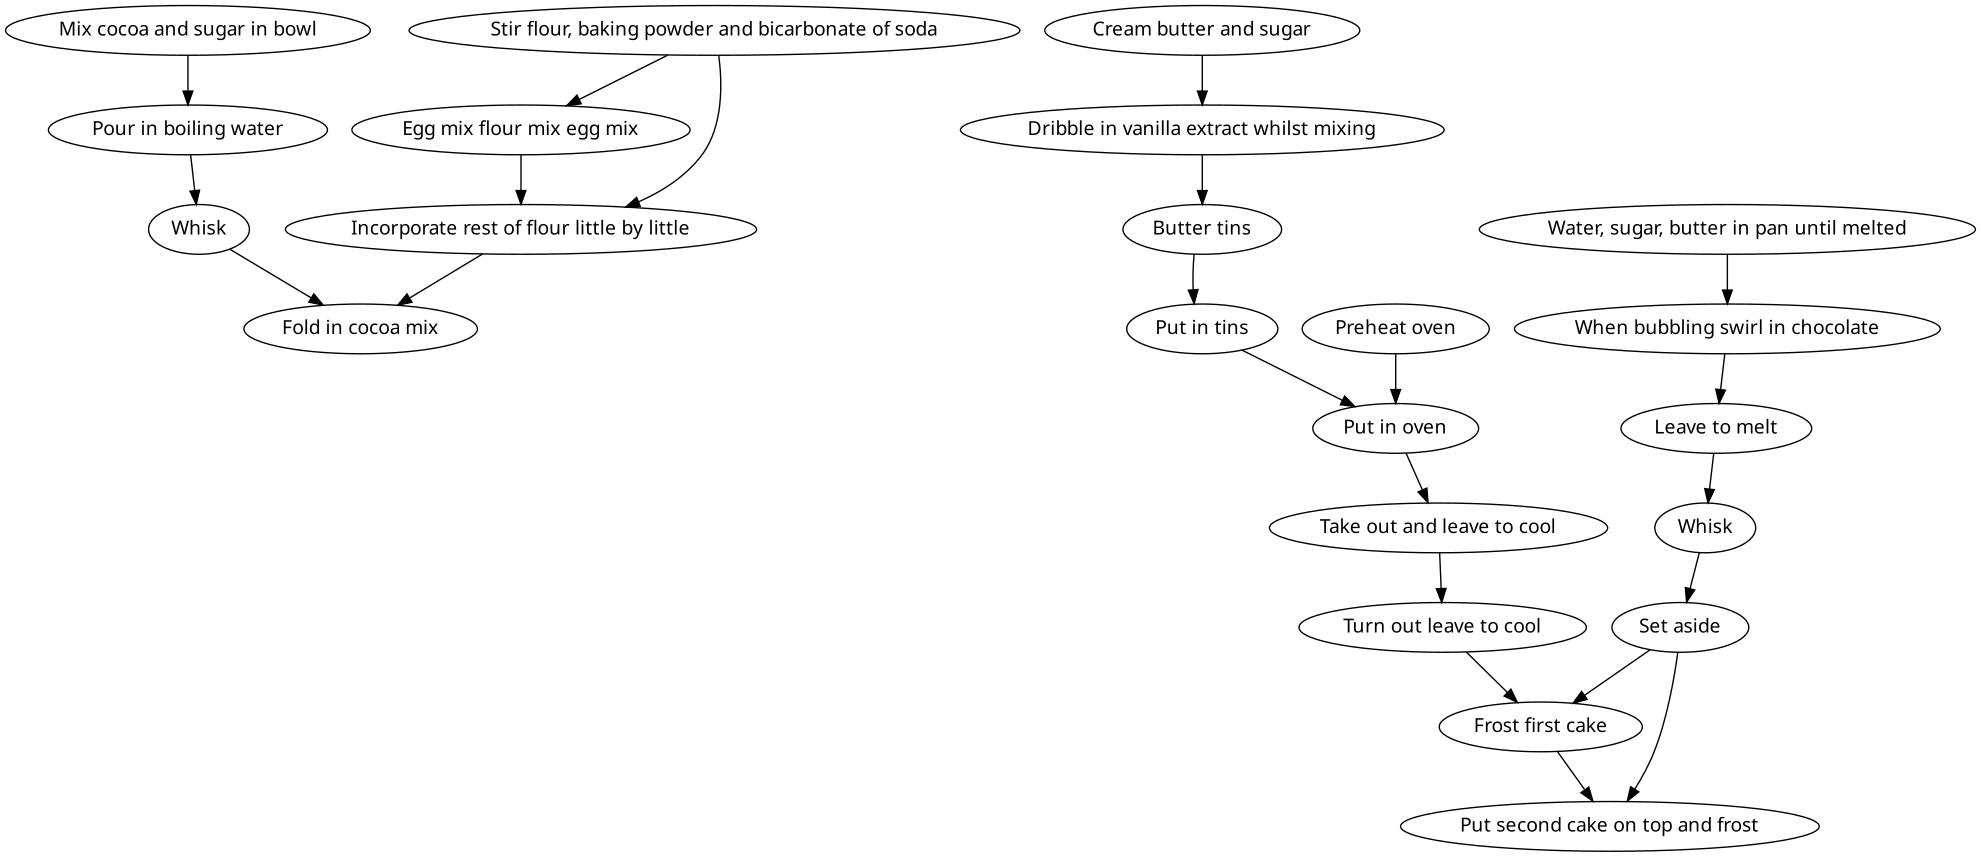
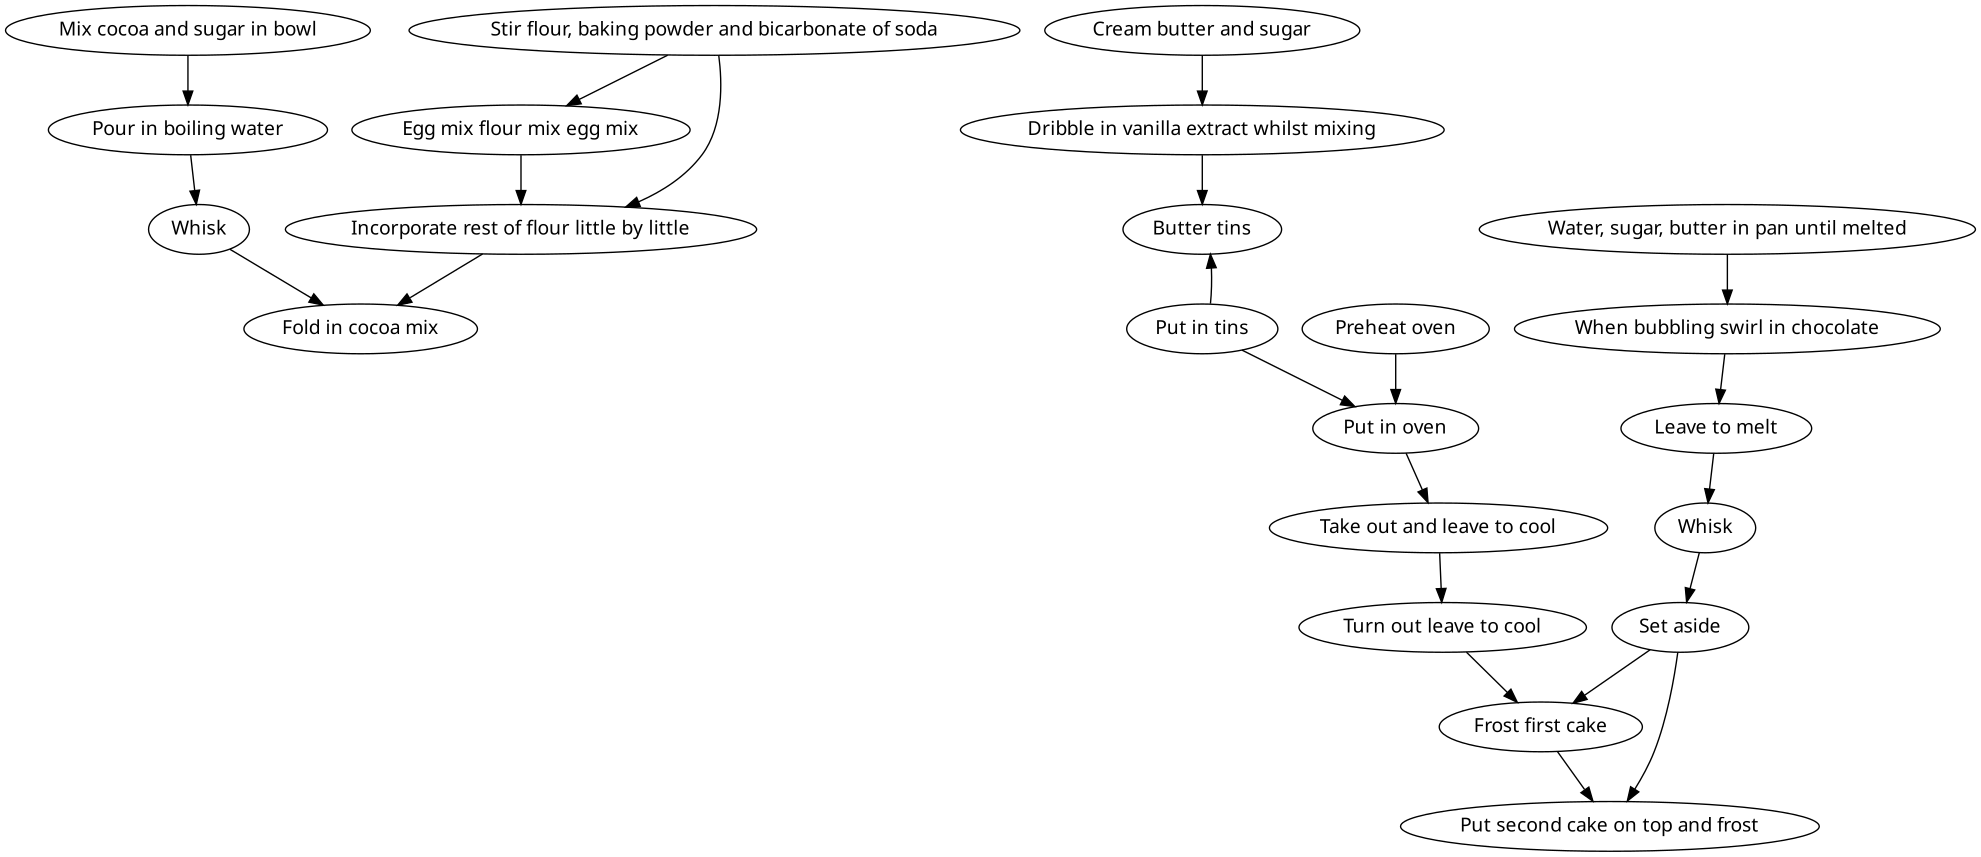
edge "Butter tins" -> "Put in tins": reversed
